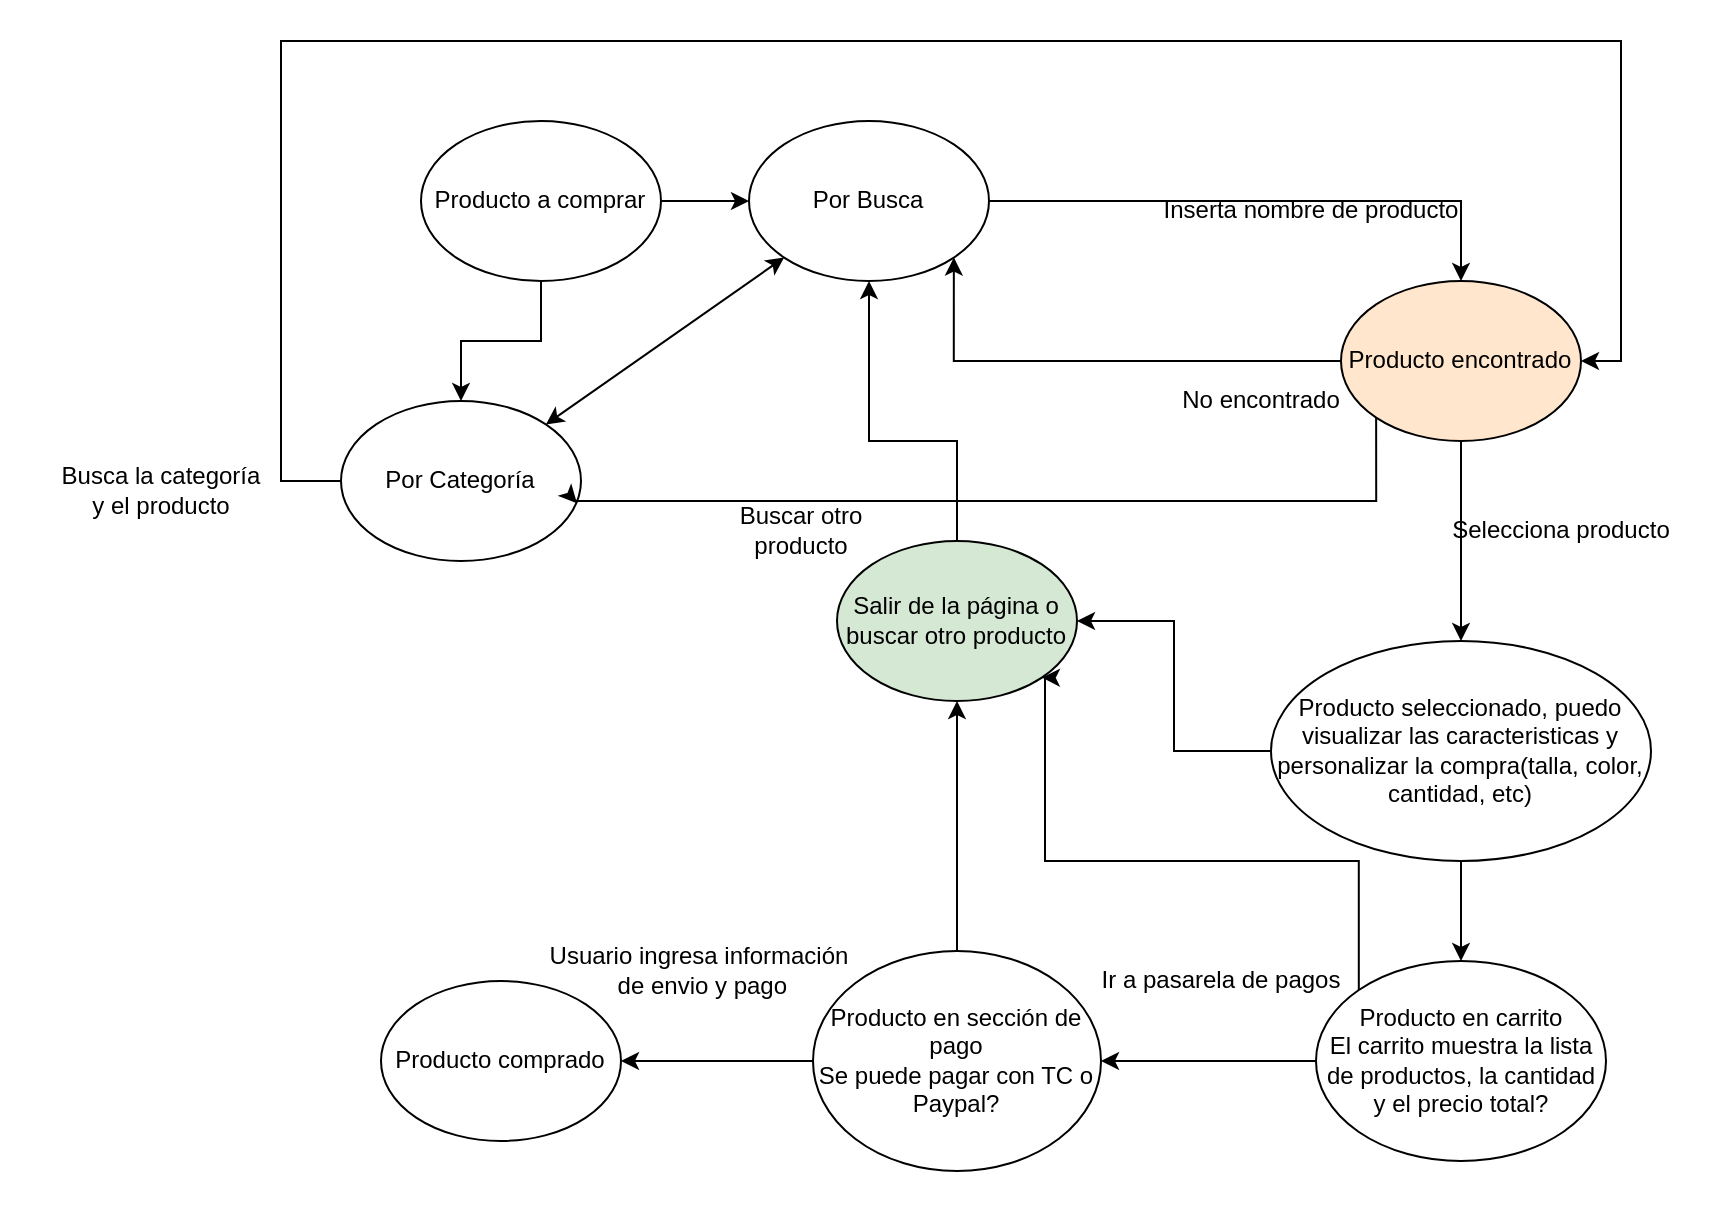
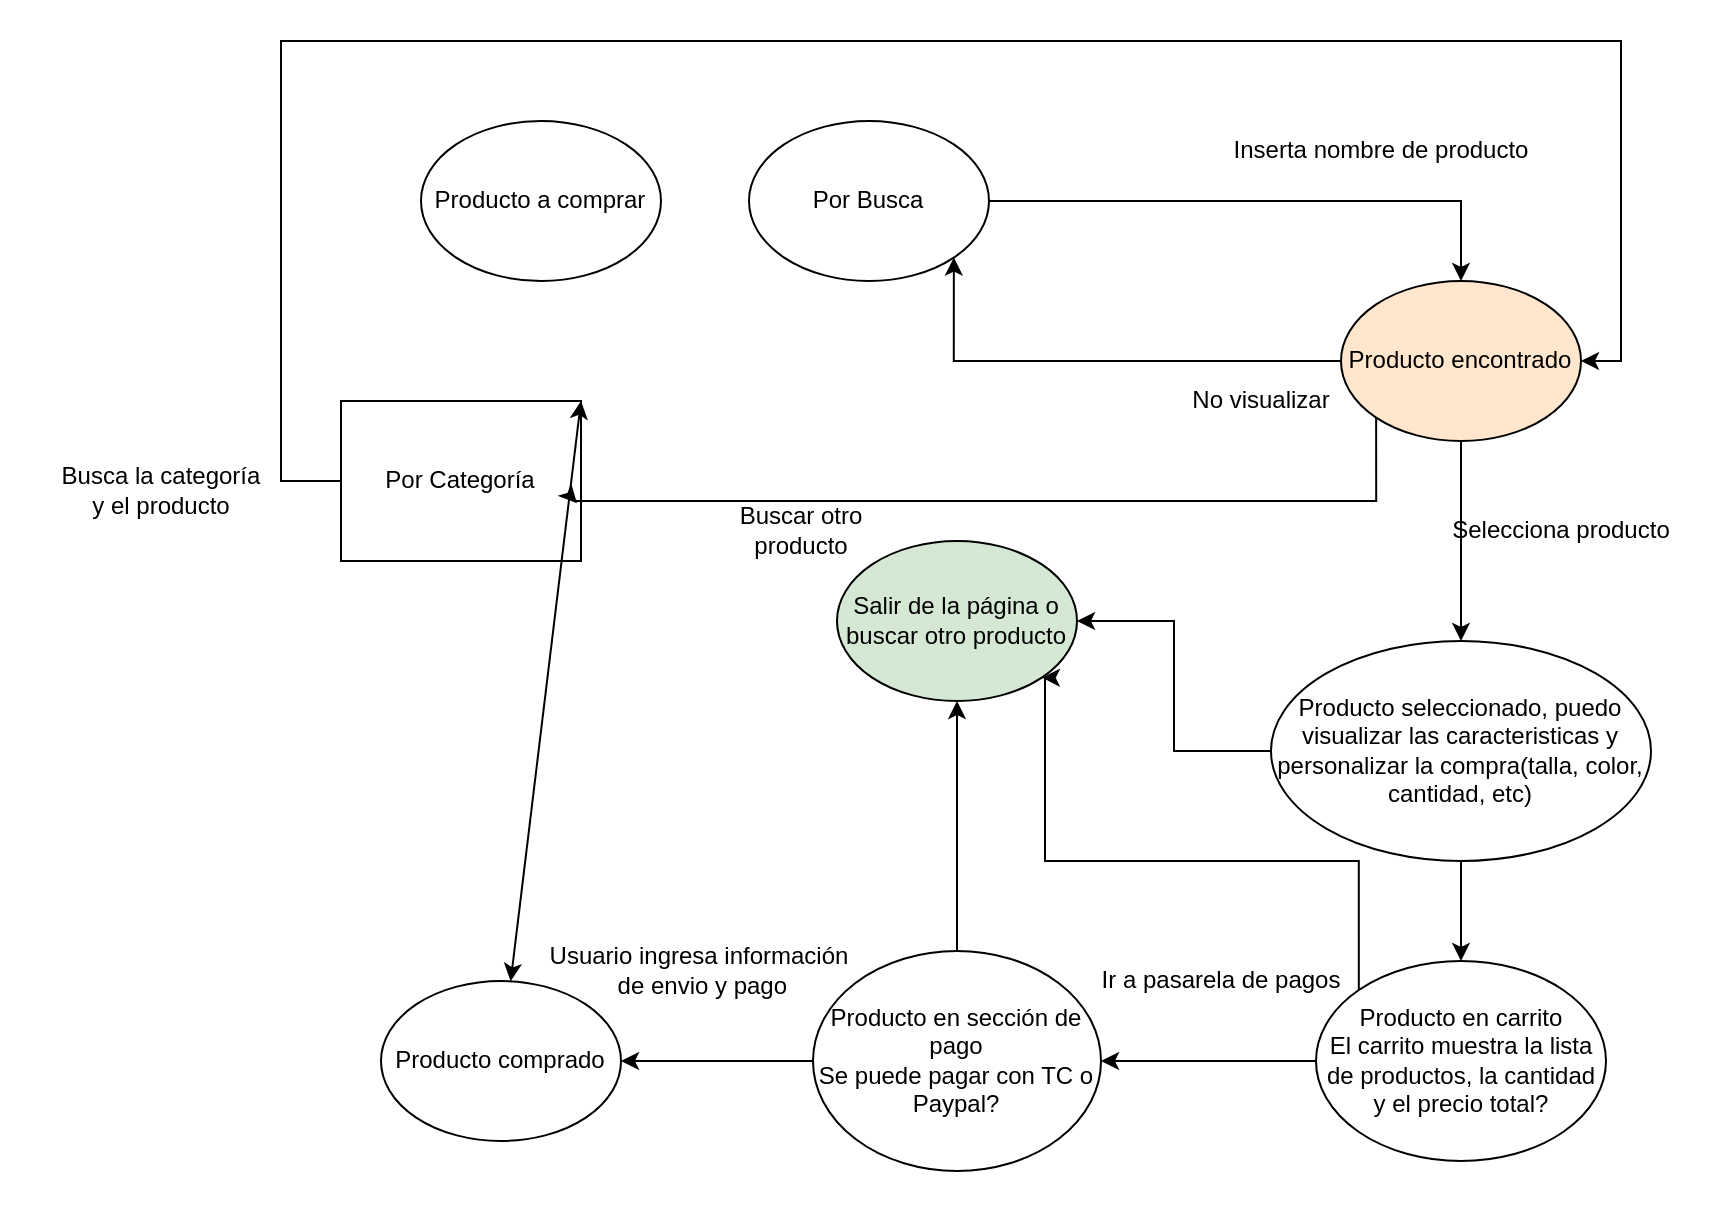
edge "Producto a comprar" -> "Por Busca": removed
node "Inserta nombre de producto": moved (1311, 211) -> (1381, 151)
edge "Producto a comprar" -> "Por Categoría": removed
edge "Por Busca" -- "Por Categoría": now "Producto comprado" -- "Por Categoría"
node "No encontrado": label "No encontrado" -> "No visualizar"
edge "Salir de la página o buscar otro producto" -> "Por Busca": removed
node "Por Categoría": shape ellipse -> rectangle
